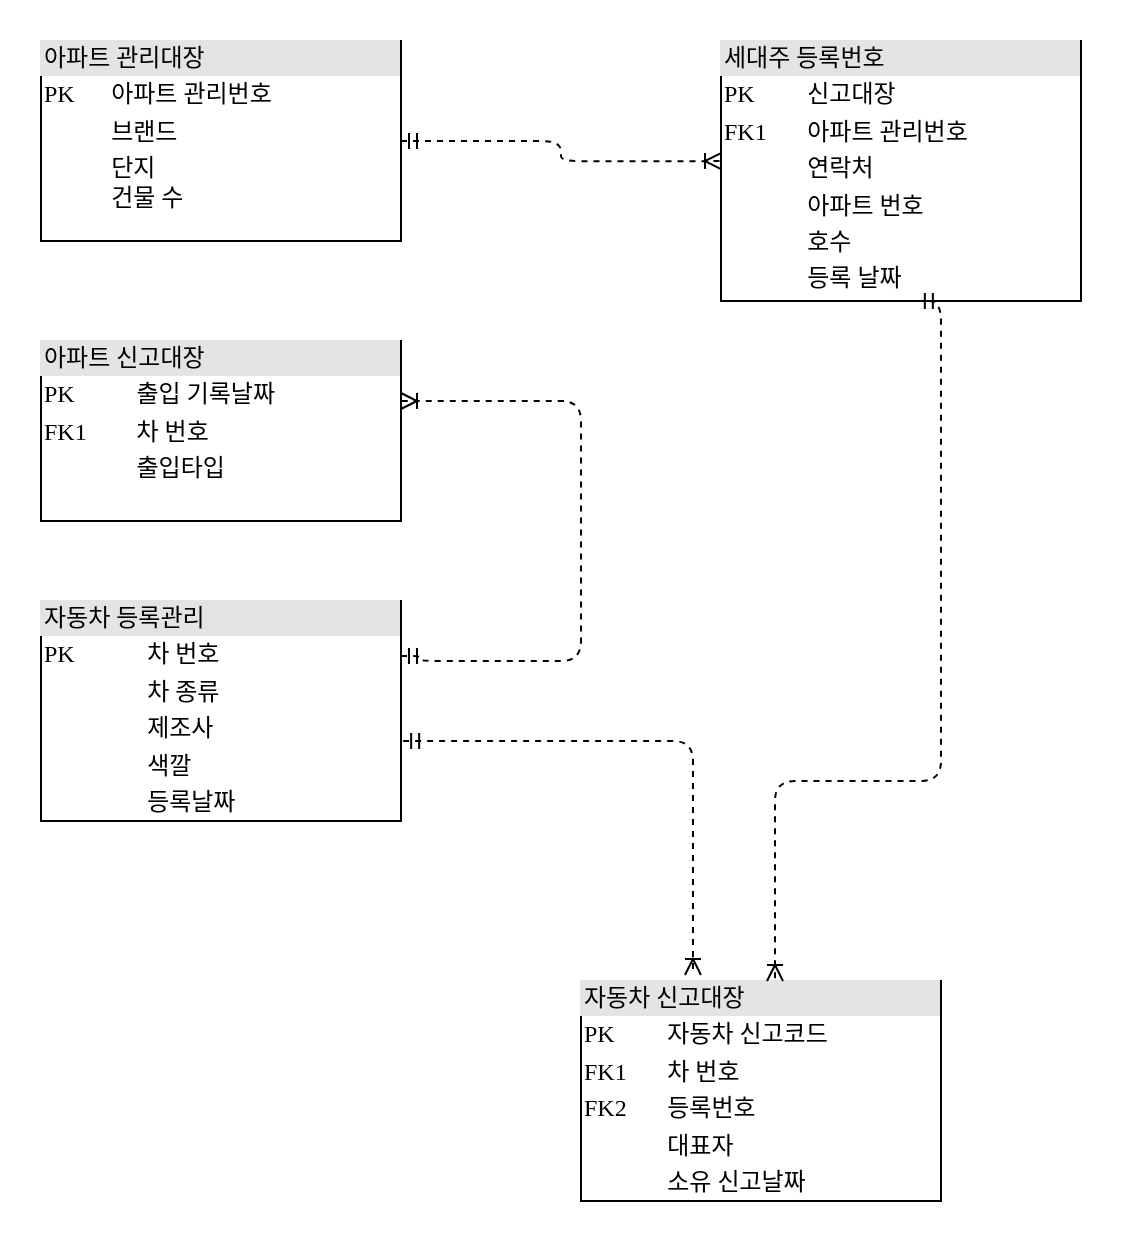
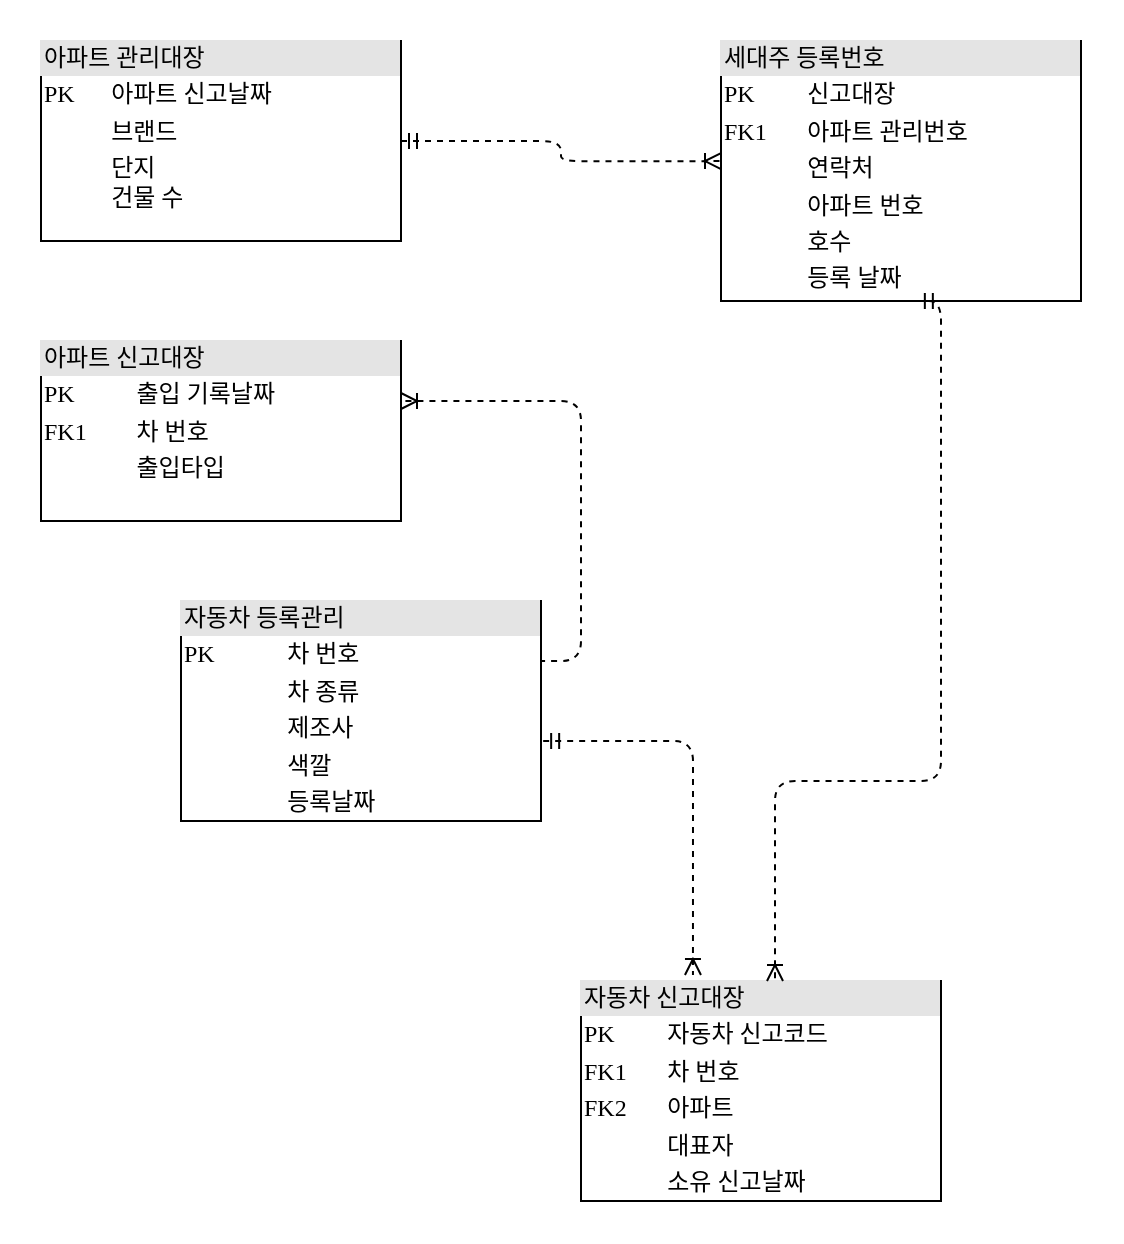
node "아파트 관리대장 PK 아파트 관리번호 브랜드 단지 건물 수": label "아파트 관리대장 PK 아파트 관리번호 브랜드 단지 건물 수" -> "아파트 관리대장 PK 아파트 신고날짜 브랜드 단지 건물 수"
node "자동차 등록관리 PK 차 번호 차 종류 제조사 색깔 등록날짜": moved (221, 711) -> (361, 711)
node "자동차 신고대장 PK 자동차 신고코드 FK1 차 번호 FK2 등록번호 대표자 소유 신고날짜": label "자동차 신고대장 PK 자동차 신고코드 FK1 차 번호 FK2 등록번호 대표자 소유 신고날짜" -> "자동차 신고대장 PK 자동차 신고코드 FK1 차 번호 FK2 아파트 대표자 소유 신고날짜"
